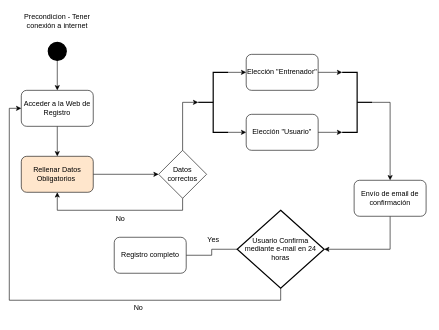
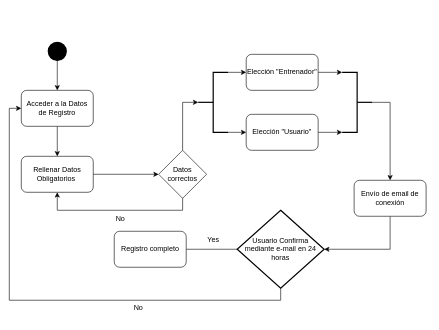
node "Precondicion - Tener conexión a internet": removed
node "Acceder a la Web de Registro": label "Acceder a la Web de Registro" -> "Acceder a la Datos de Registro"
node "Rellenar Datos Obligatorios": fillcolor #ffe6cc -> #ffffff
node "Envío de email de confirmación": label "Envío de email de confirmación" -> "Envío de email de conexión"
node "Registro completo": moved (150, 255) -> (150, 249)
